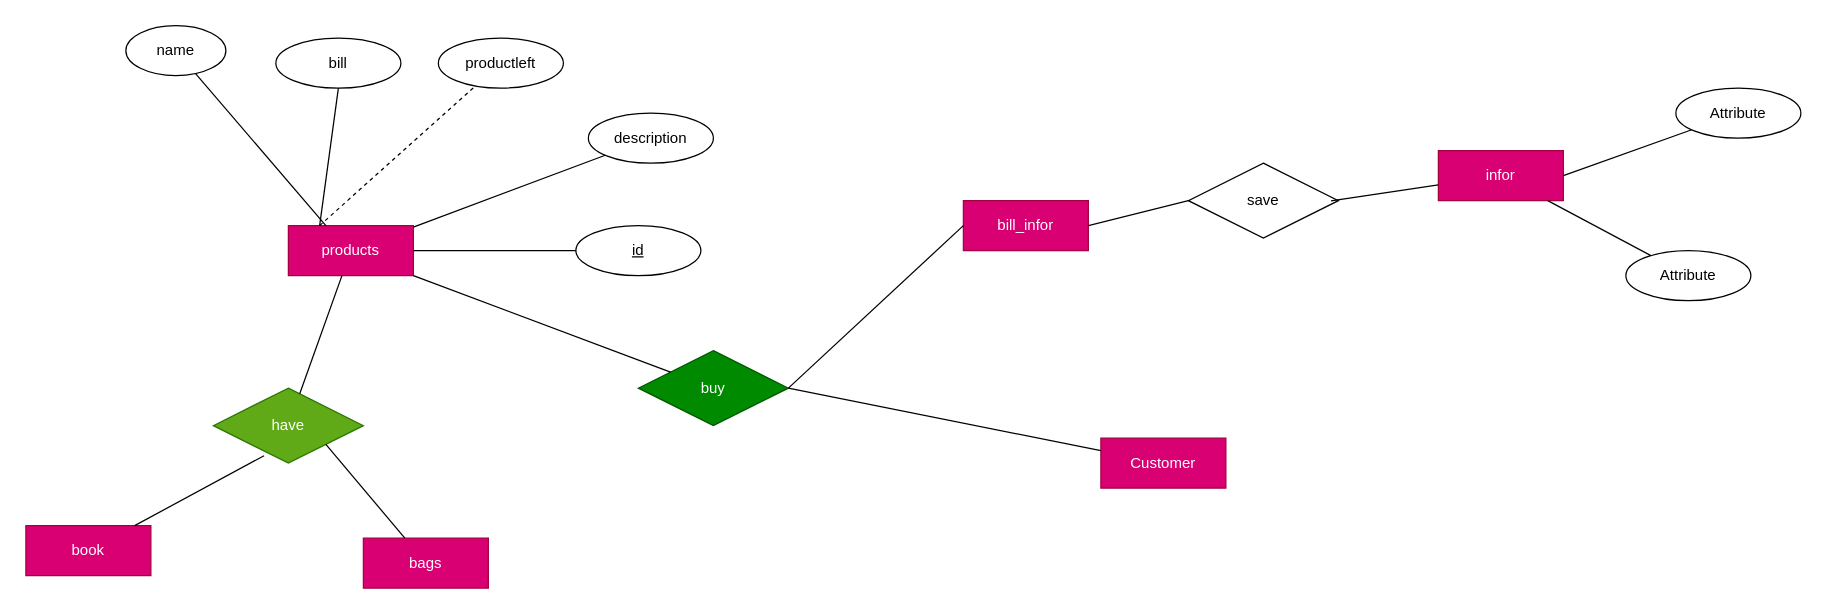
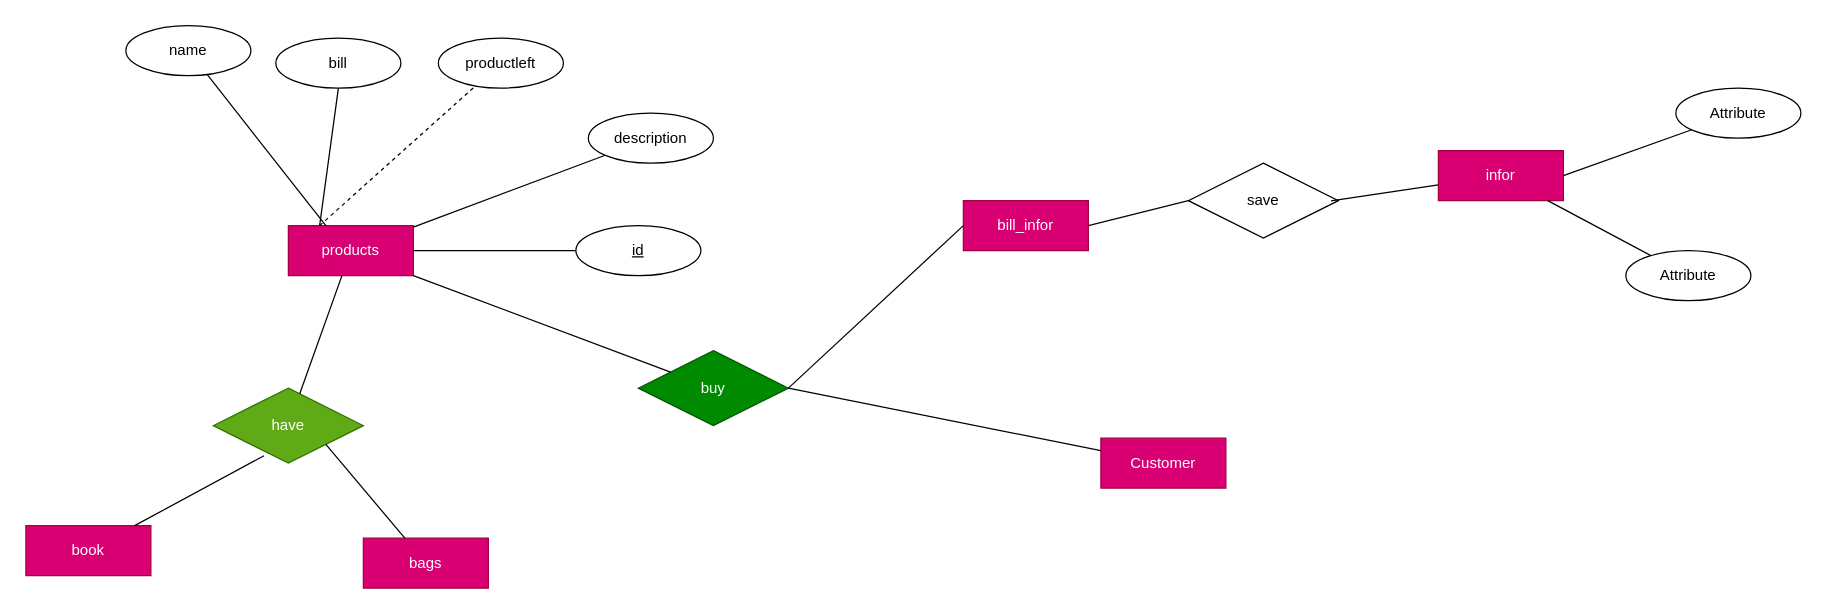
node "name": size 100x50 -> 125x50
